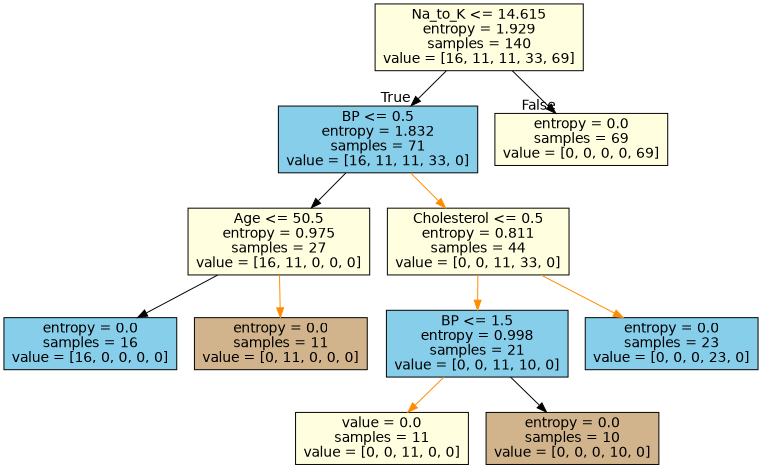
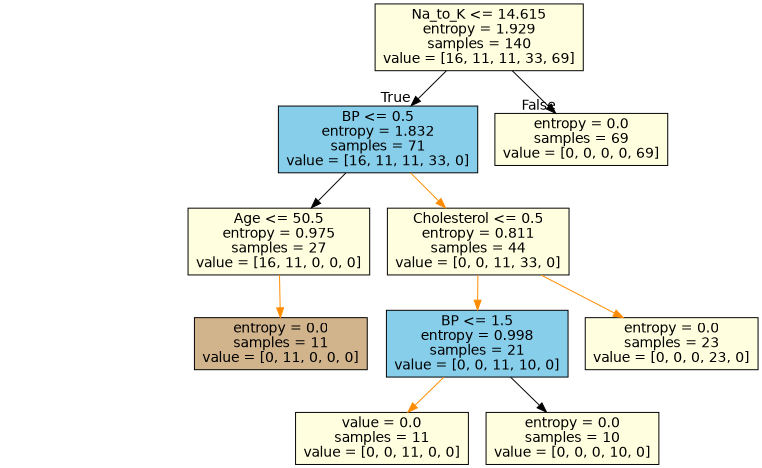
node "entropy = 0.0 samples = 16 value = [16, 0, 0, 0, 0]": removed
node "entropy = 0.0 samples = 23 value = [0, 0, 0, 23, 0]": fillcolor skyblue -> lightyellow
node "entropy = 0.0 samples = 10 value = [0, 0, 0, 10, 0]": fillcolor tan -> lightyellow
